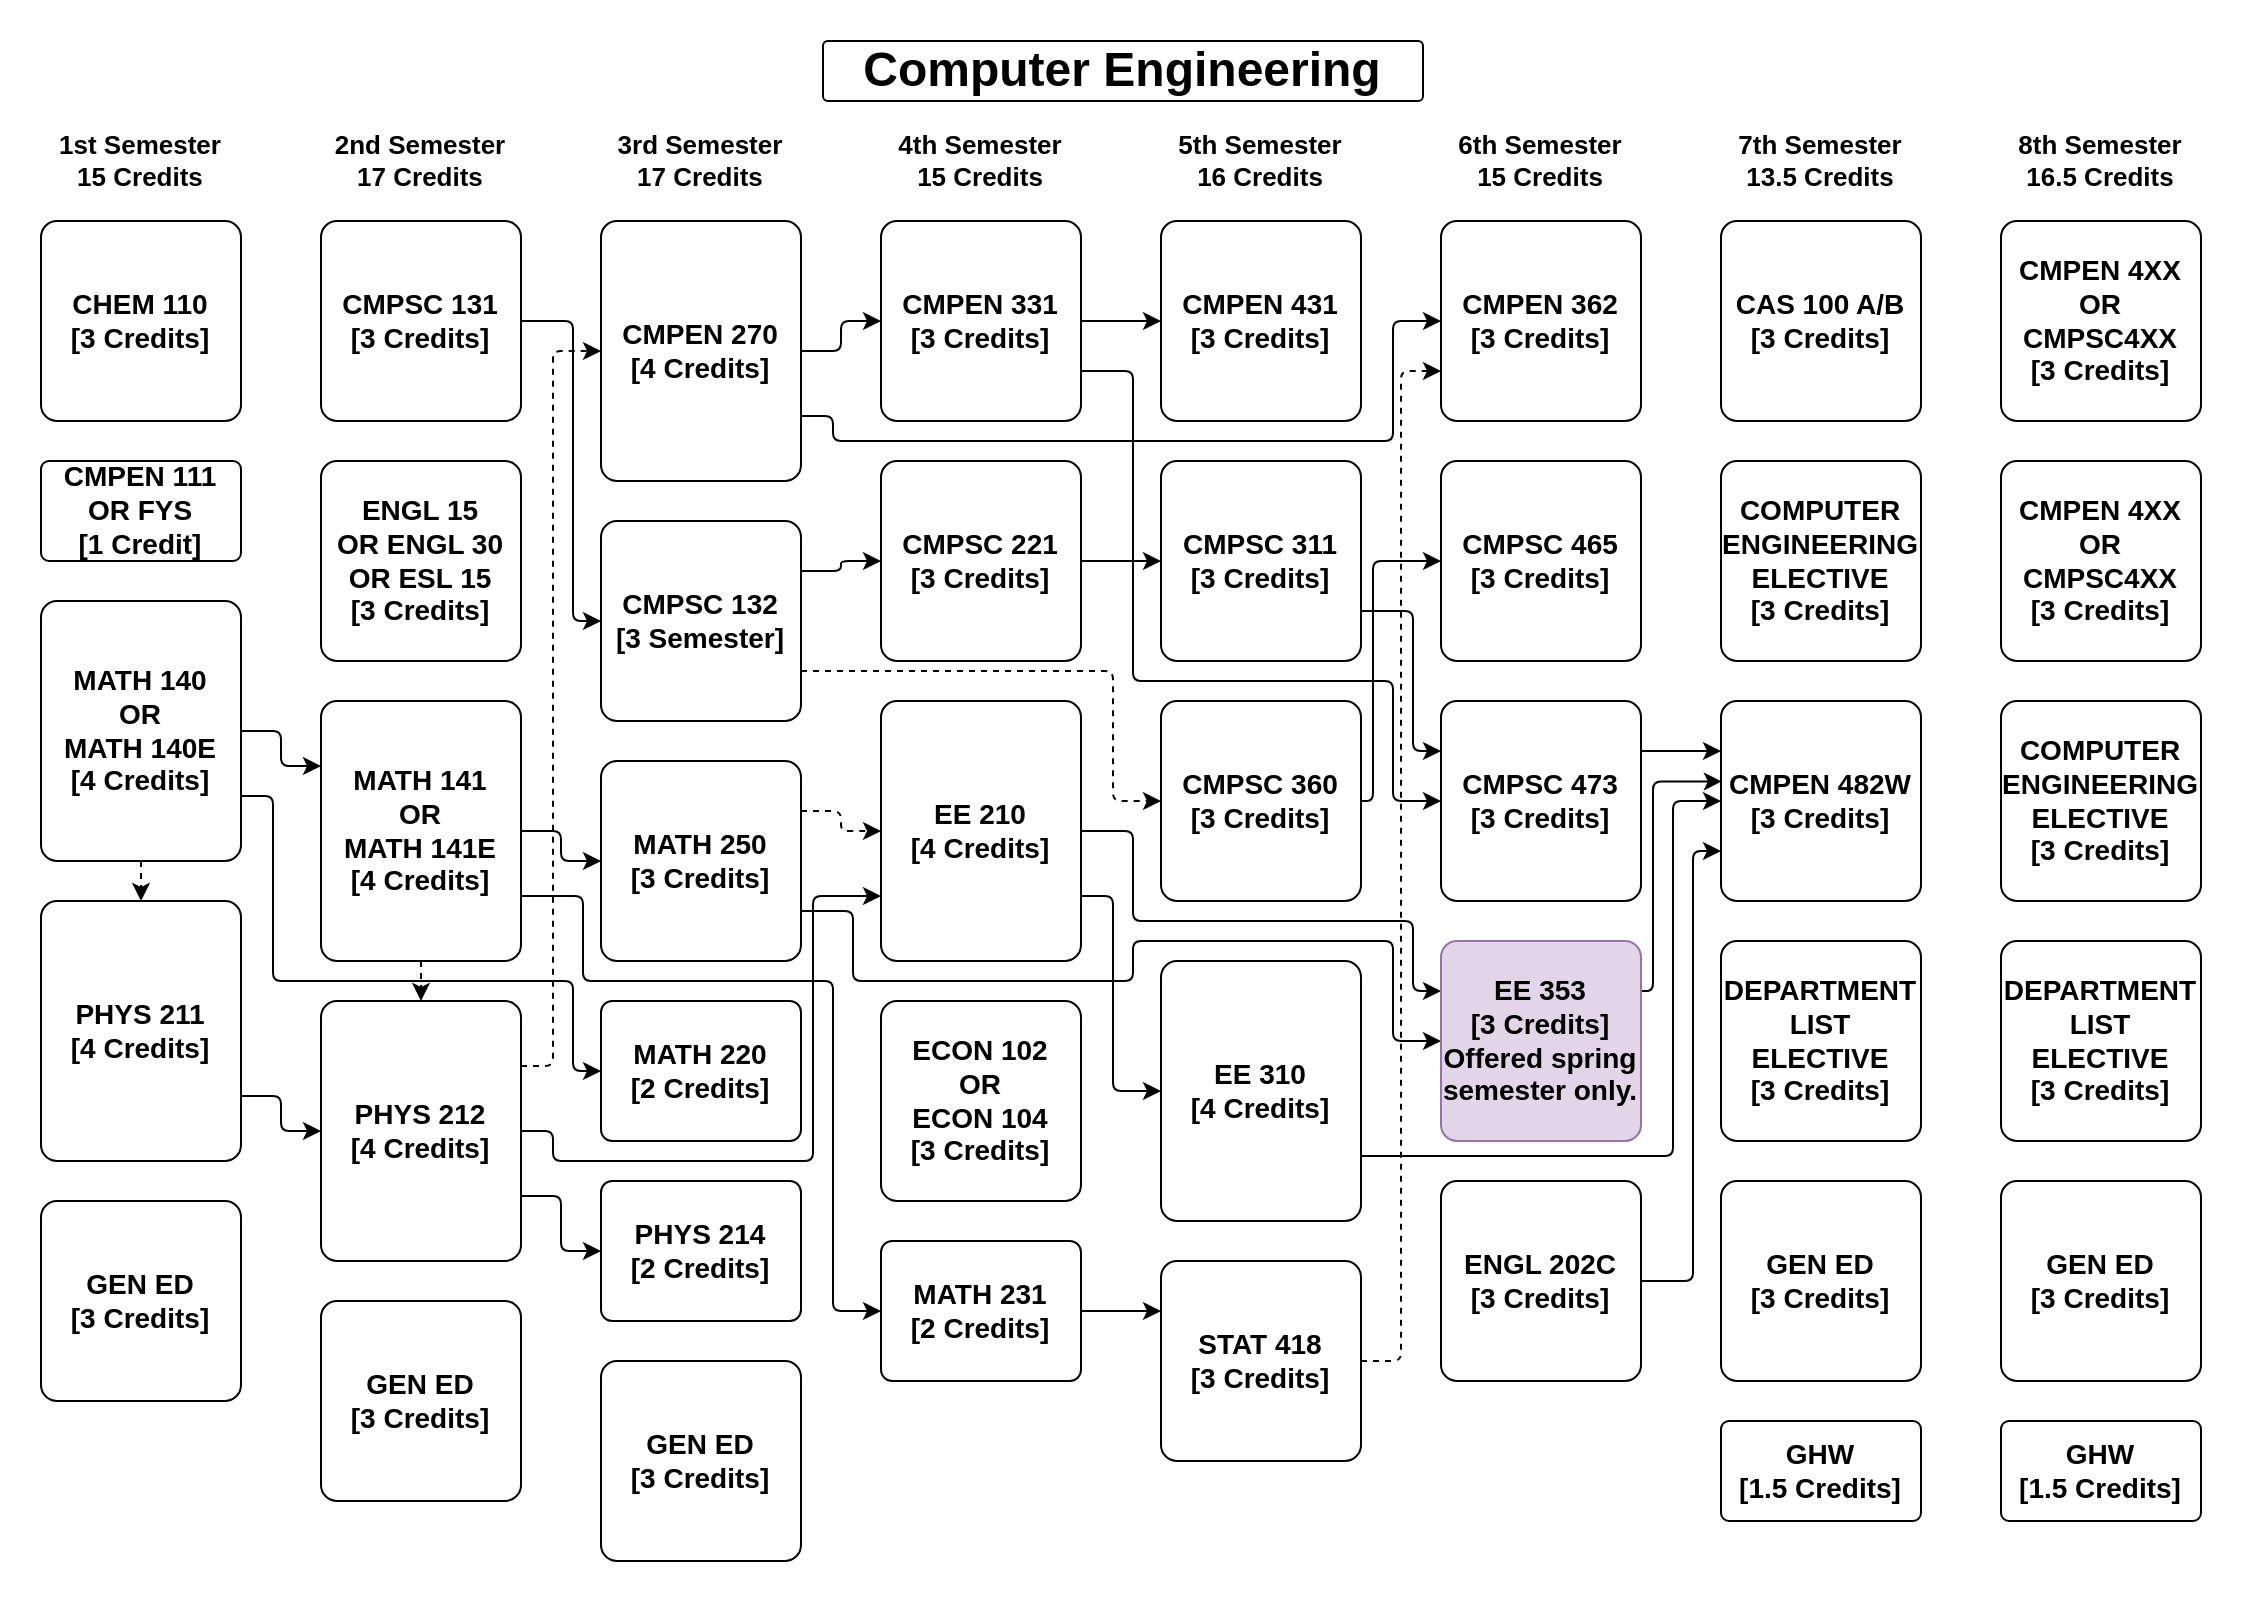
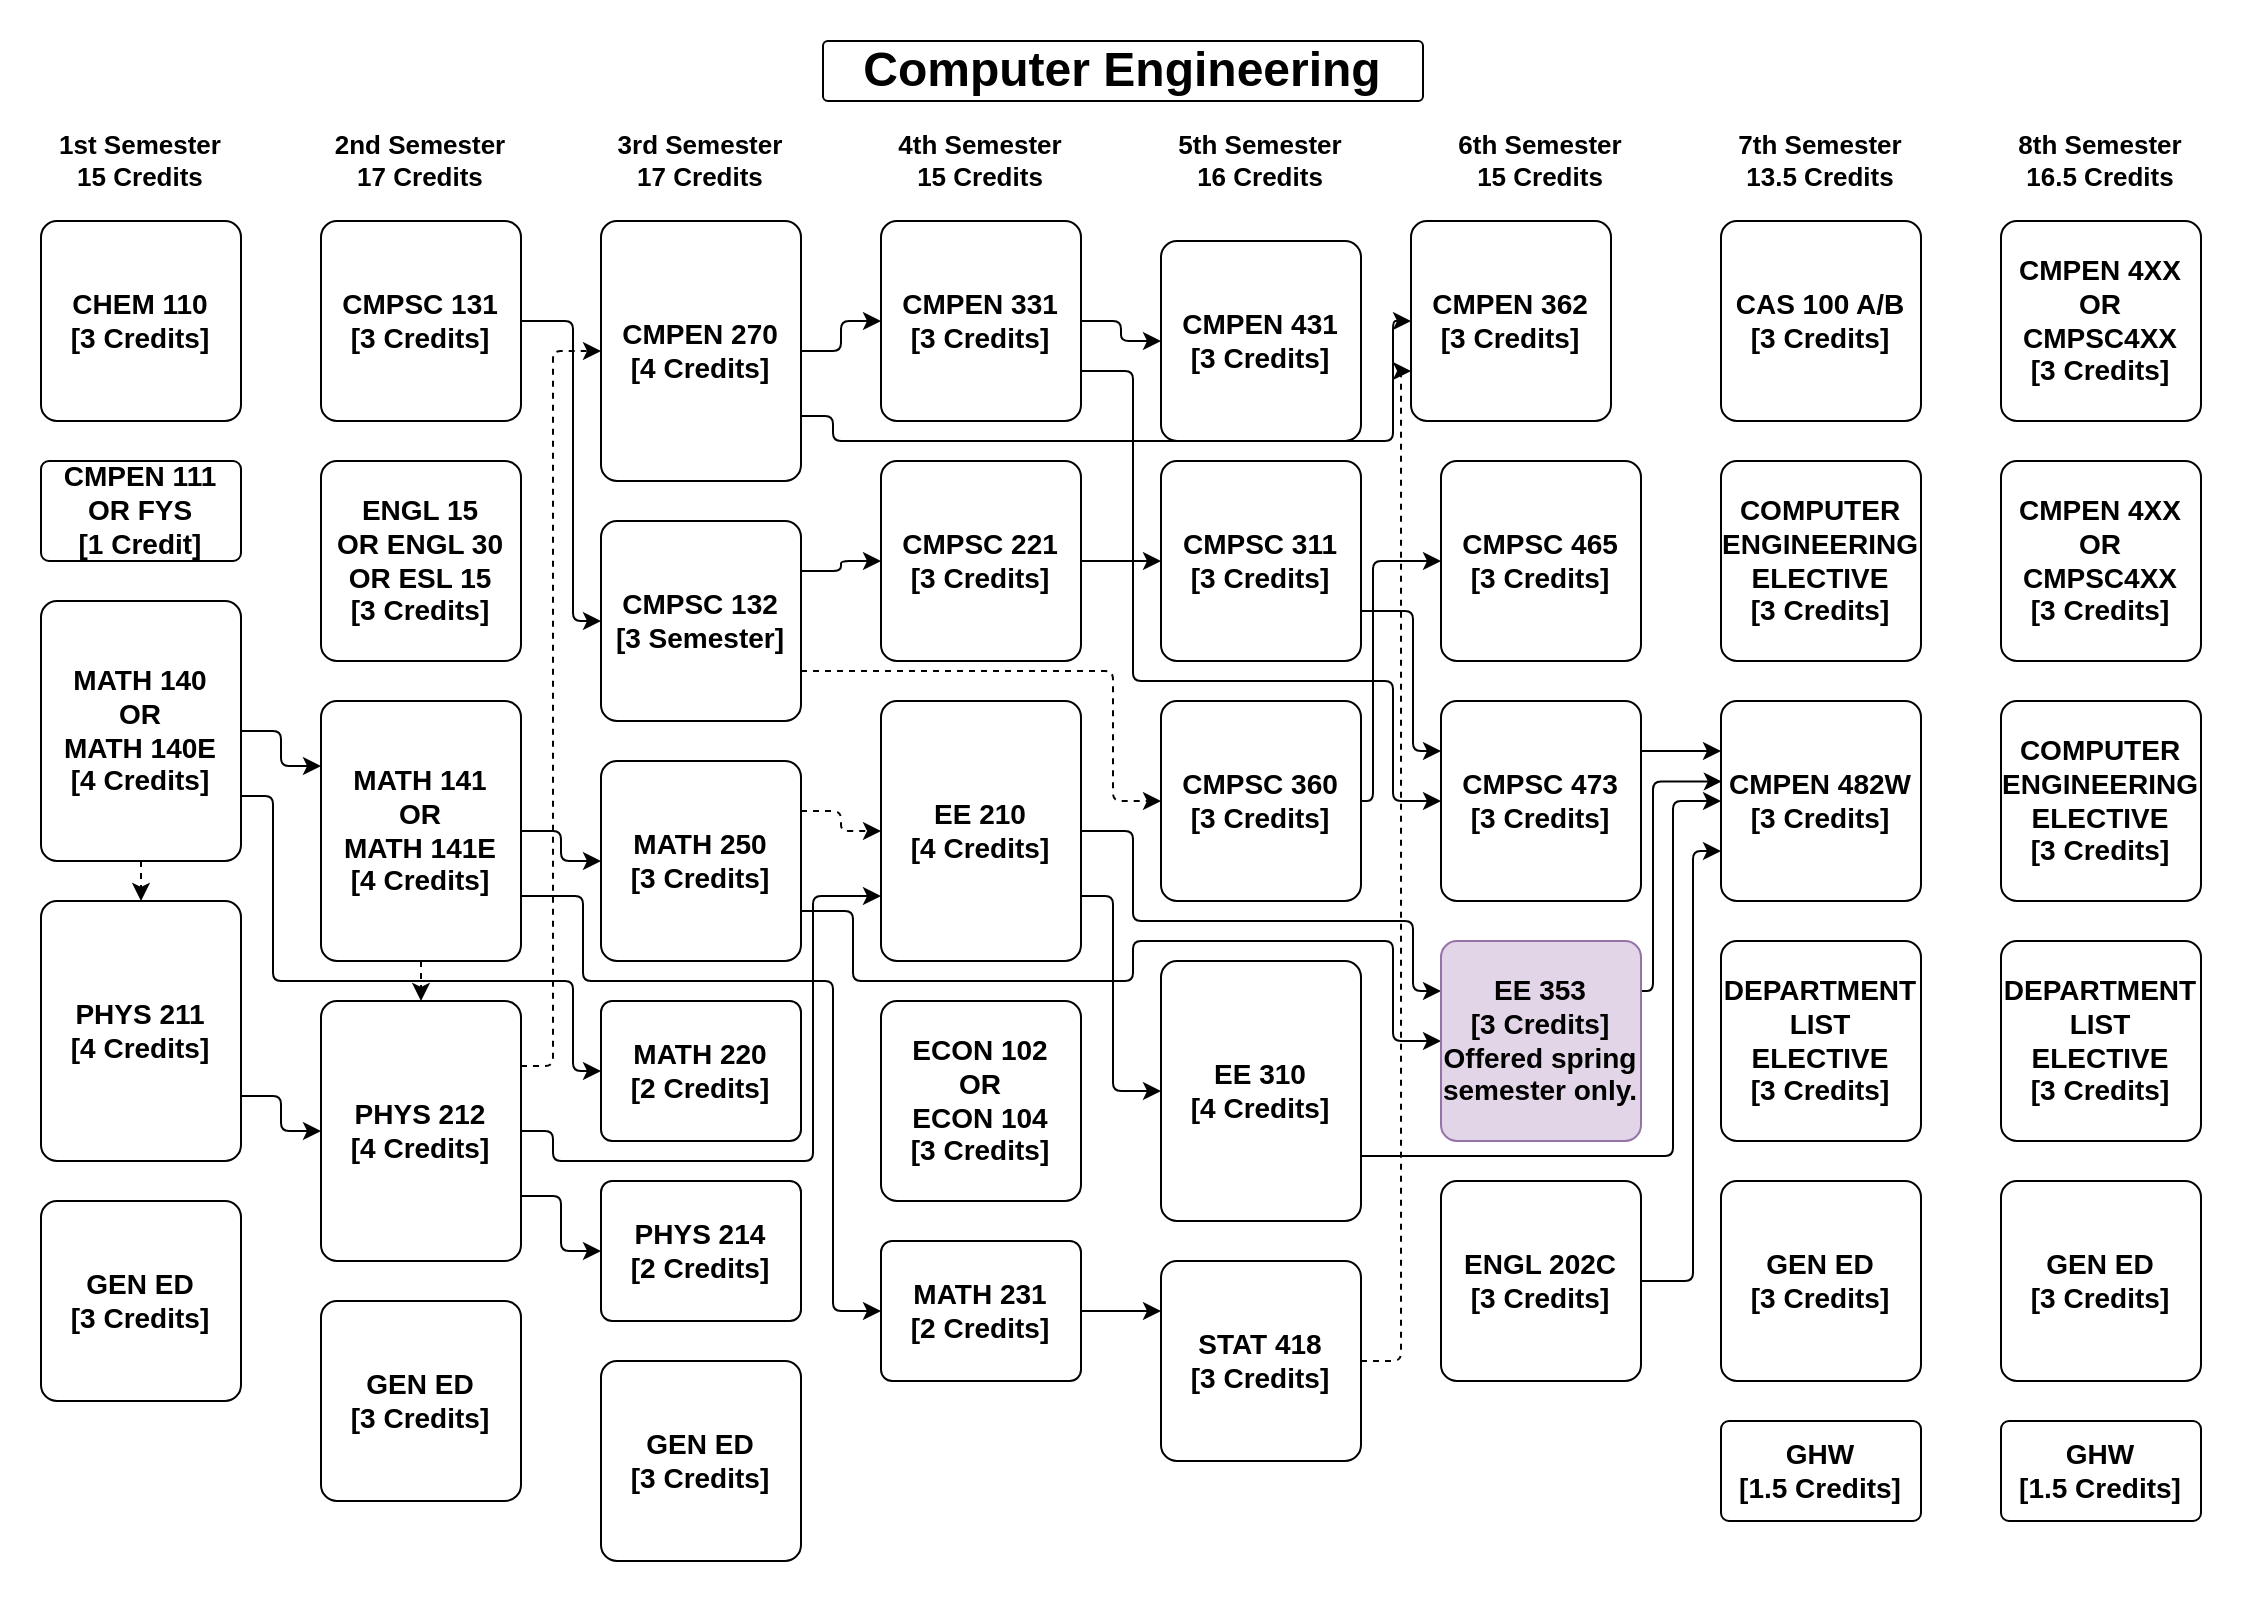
node "CMPEN 431 [3 Credits]": moved (1261, 321) -> (1261, 341)
node "CMPEN 362 [3 Credits]": moved (1541, 321) -> (1511, 321)
